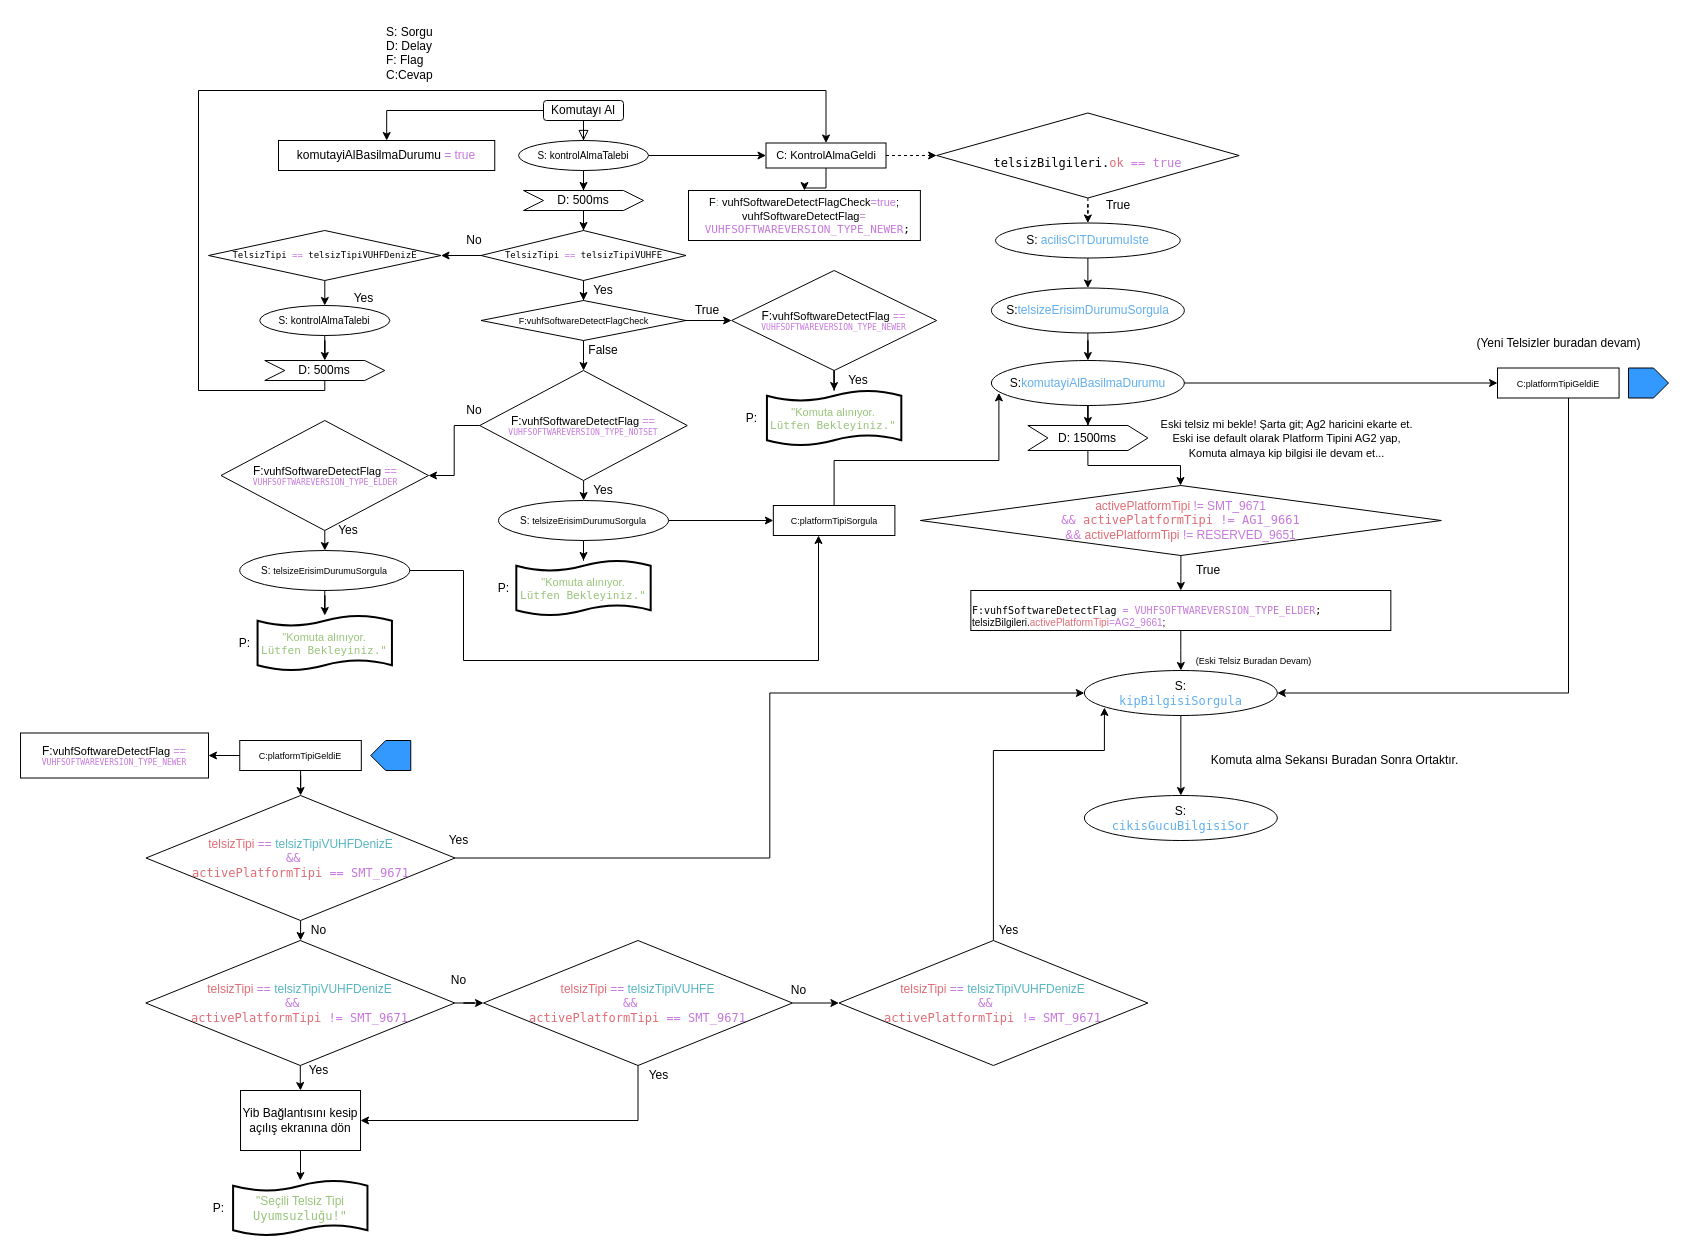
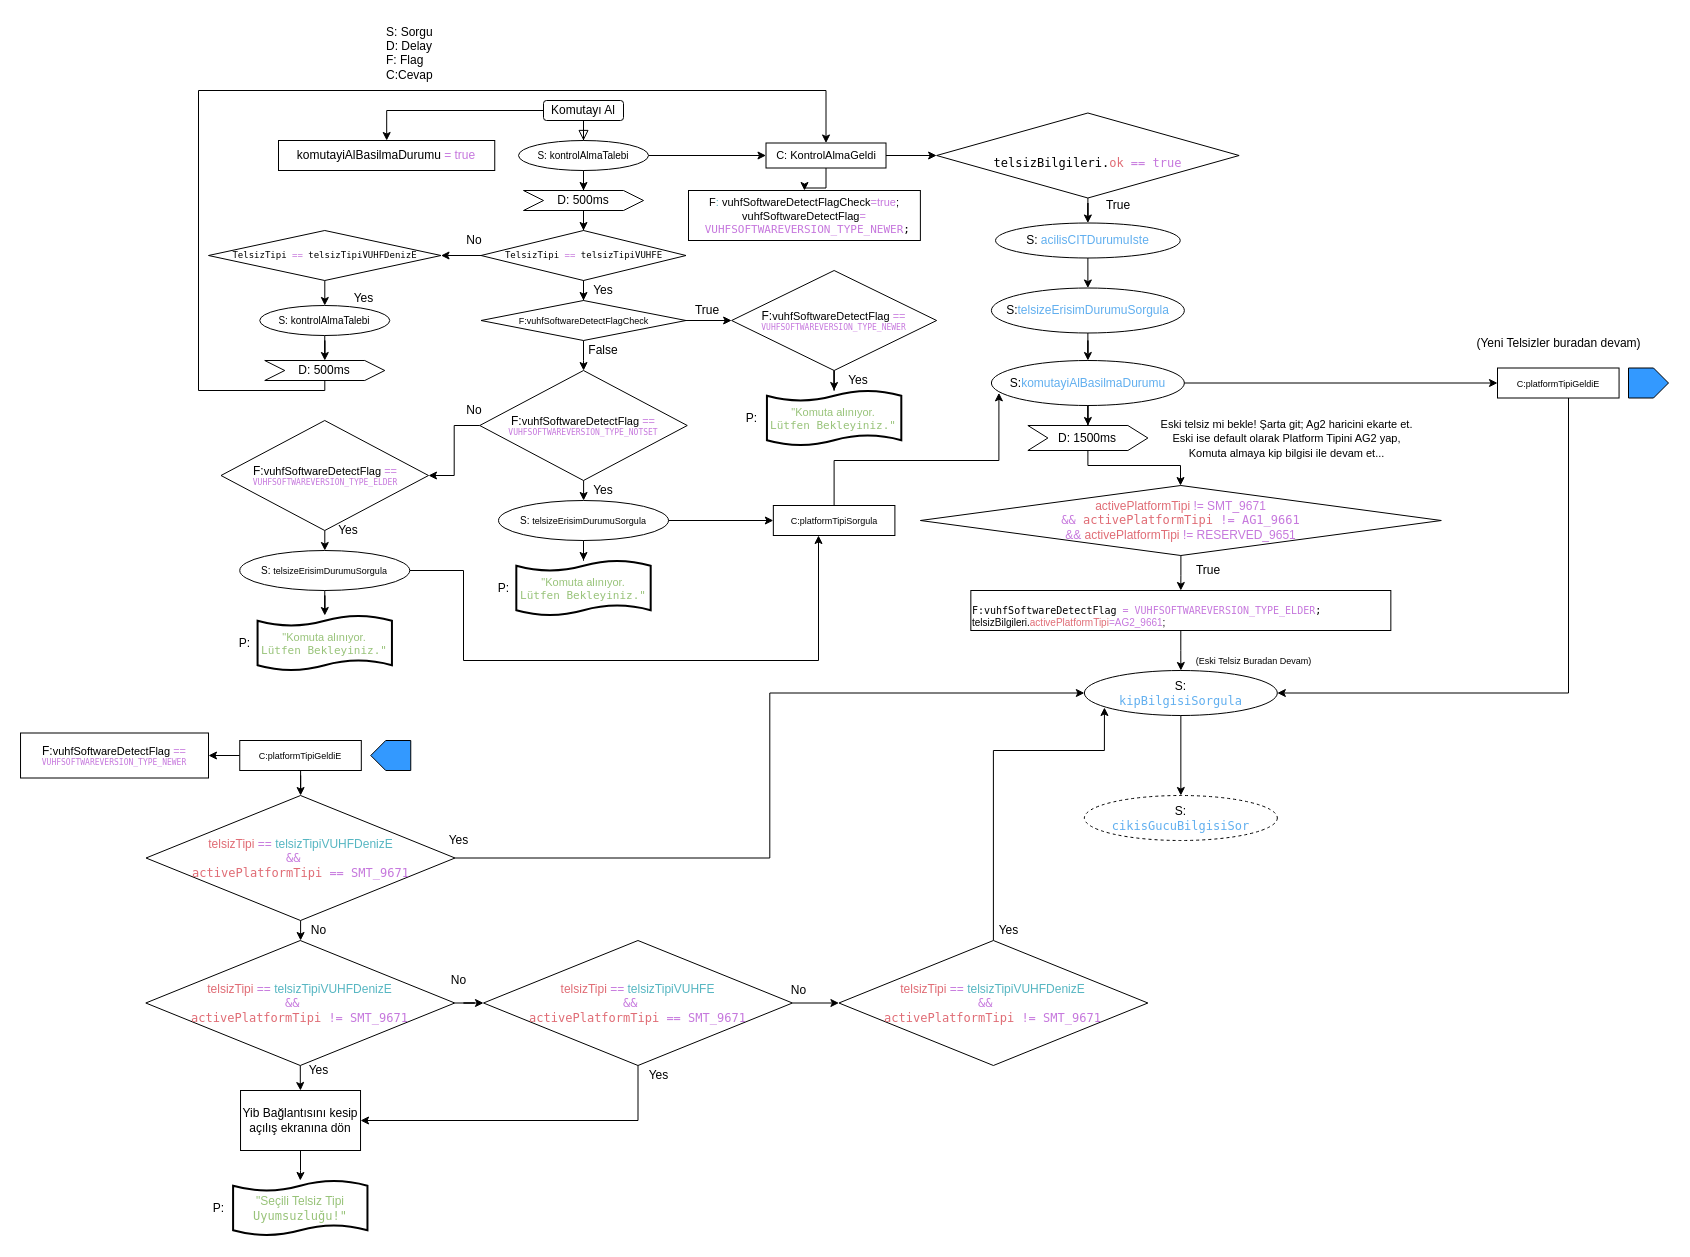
edge "C: KontrolAlmaGeldi" -> "telsizBilgileri.ok == true": style dashed -> solid
edge "telsizBilgileri.ok == true" -> "S: acilisCITDurumuIste": style dashed -> solid
node "Komuta alma Sekansı Buradan Sonra Ortaktır.": removed
node "S: cikisGucuBilgisiSor": style solid -> dashed
